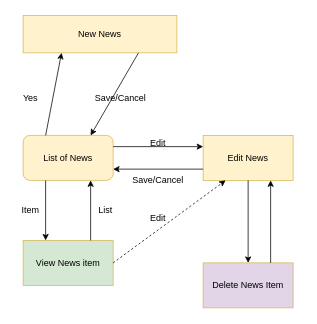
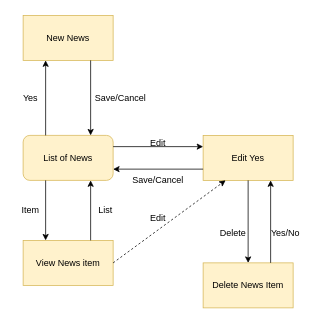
node "New News": size 154x38 -> 90x45
node "Edit News": label "Edit News" -> "Edit Yes"
node "Delete": added
node "Yes/No": added
node "View News item": fillcolor #d5e8d4 -> #fff2cc
node "Delete News Item": fillcolor #e1d5e7 -> #fff2cc
